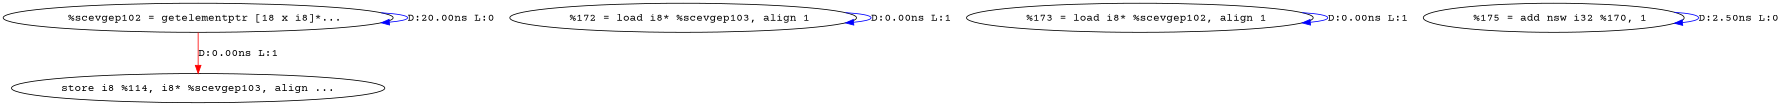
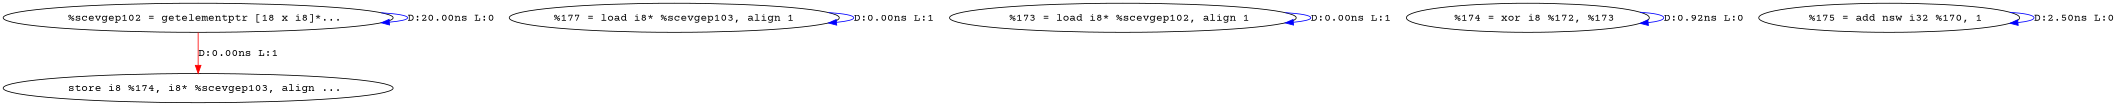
node "%172 = load i8* %scevgep103, align 1": label "%172 = load i8* %scevgep103, align 1" -> "%177 = load i8* %scevgep103, align 1"
node "%174 = xor i8 %172, %173": added
node "store i8 %114, i8* %scevgep103, align ...": label "store i8 %114, i8* %scevgep103, align ..." -> "store i8 %174, i8* %scevgep103, align ..."
